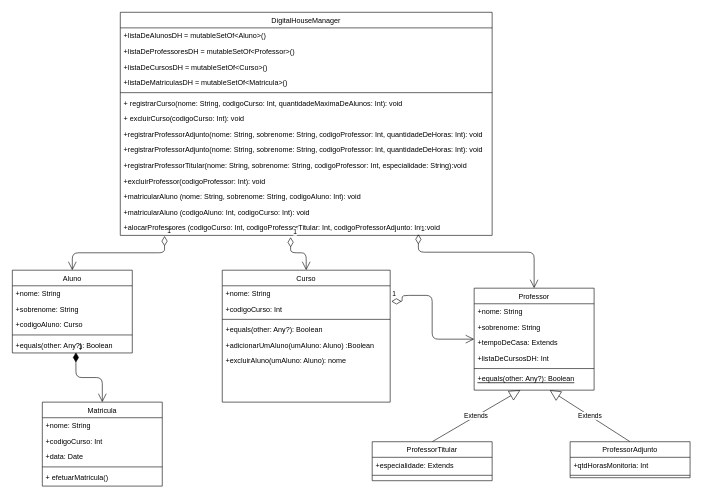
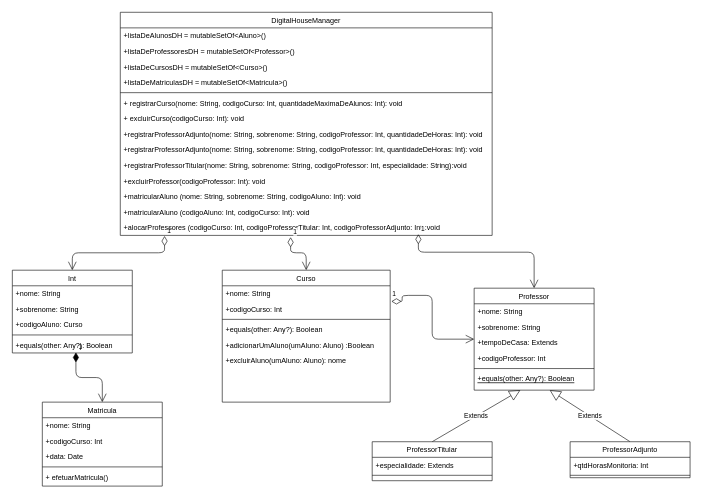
node "Aluno": label "Aluno" -> "Int"
node "+listaDeCursosDH: Int": label "+listaDeCursosDH: Int" -> "+codigoProfessor: Int"
